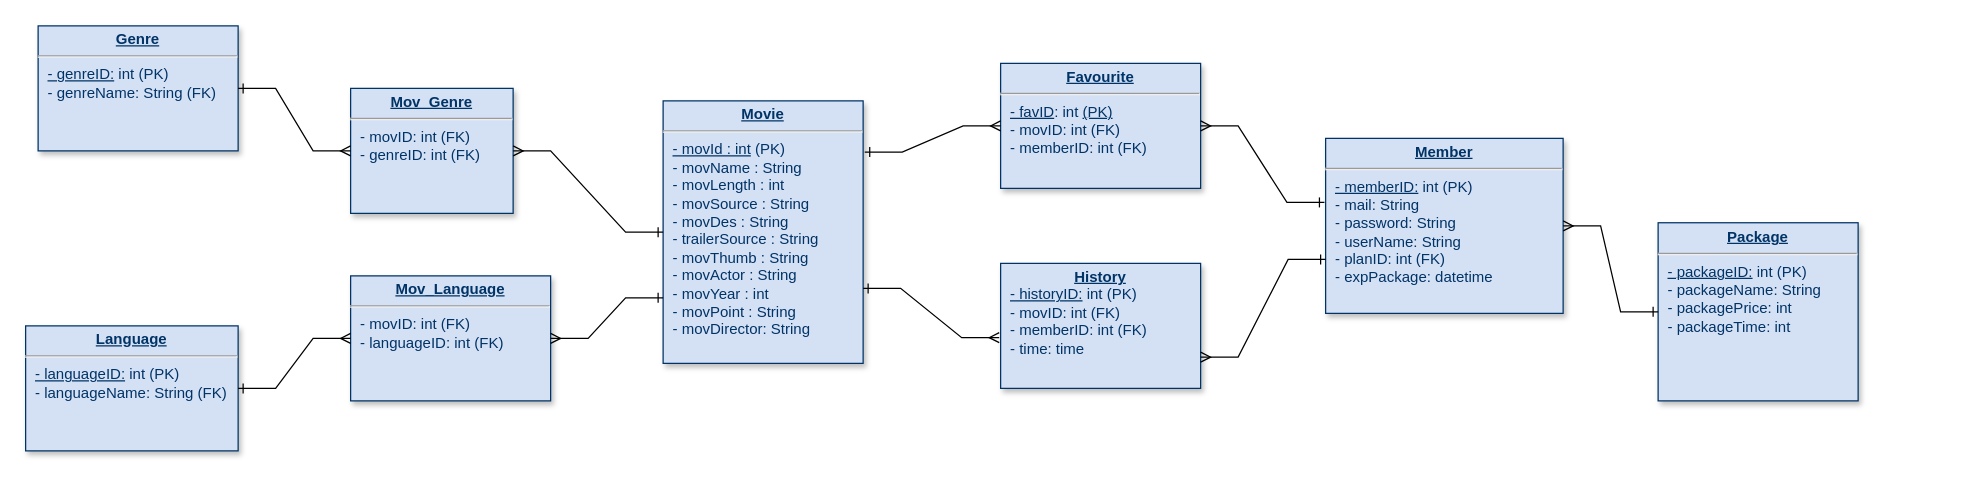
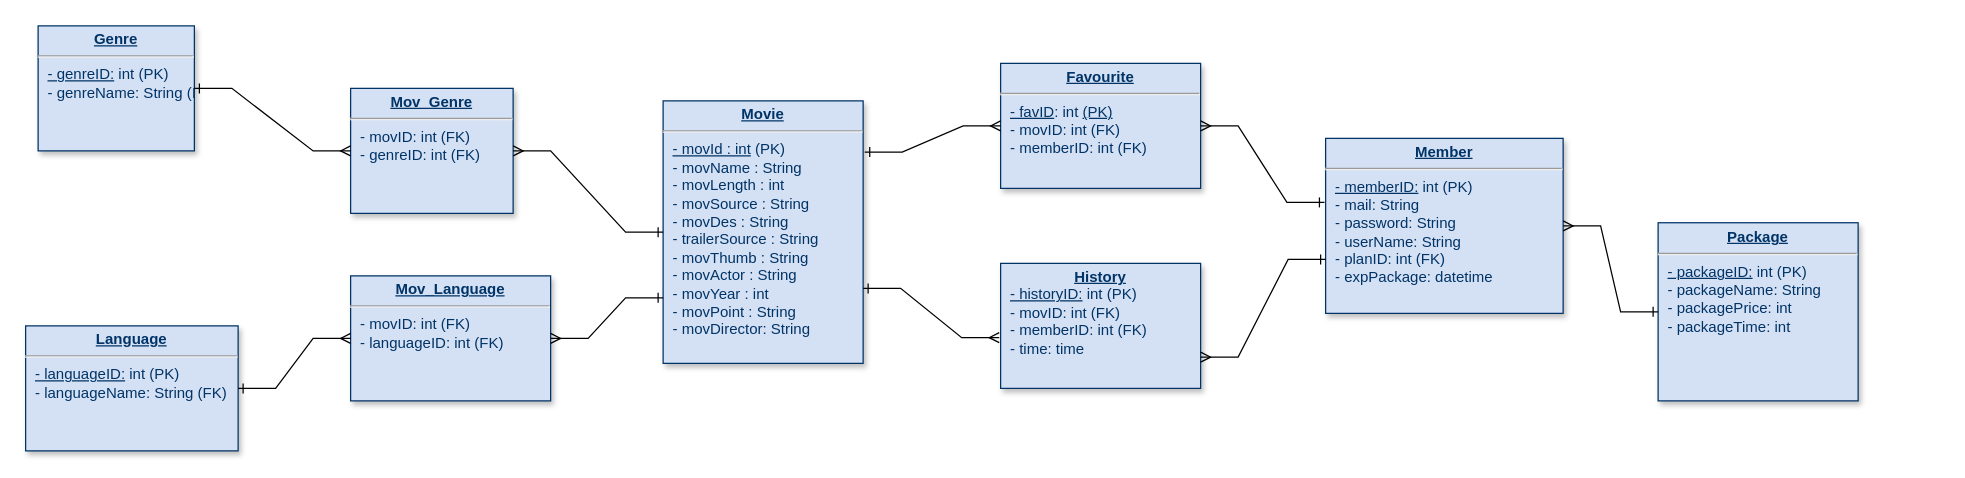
node "Genre - genreID: int (PK) - genreName: String (FK)": size 200x125 -> 156x125
